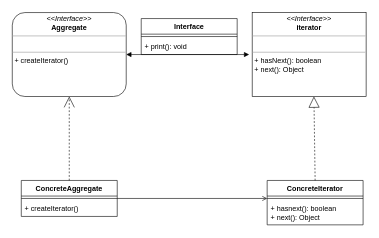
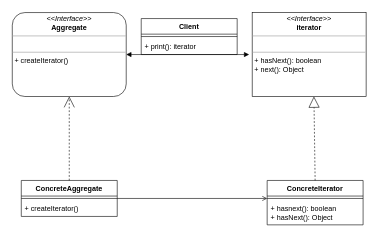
node "Interface": label "Interface" -> "Client"
node "+ print(): void": label "+ print(): void" -> "+ print(): iterator"
node "+ hasnext(): boolean + next(): Object": label "+ hasnext(): boolean + next(): Object" -> "+ hasnext(): boolean + hasNext(): Object"
